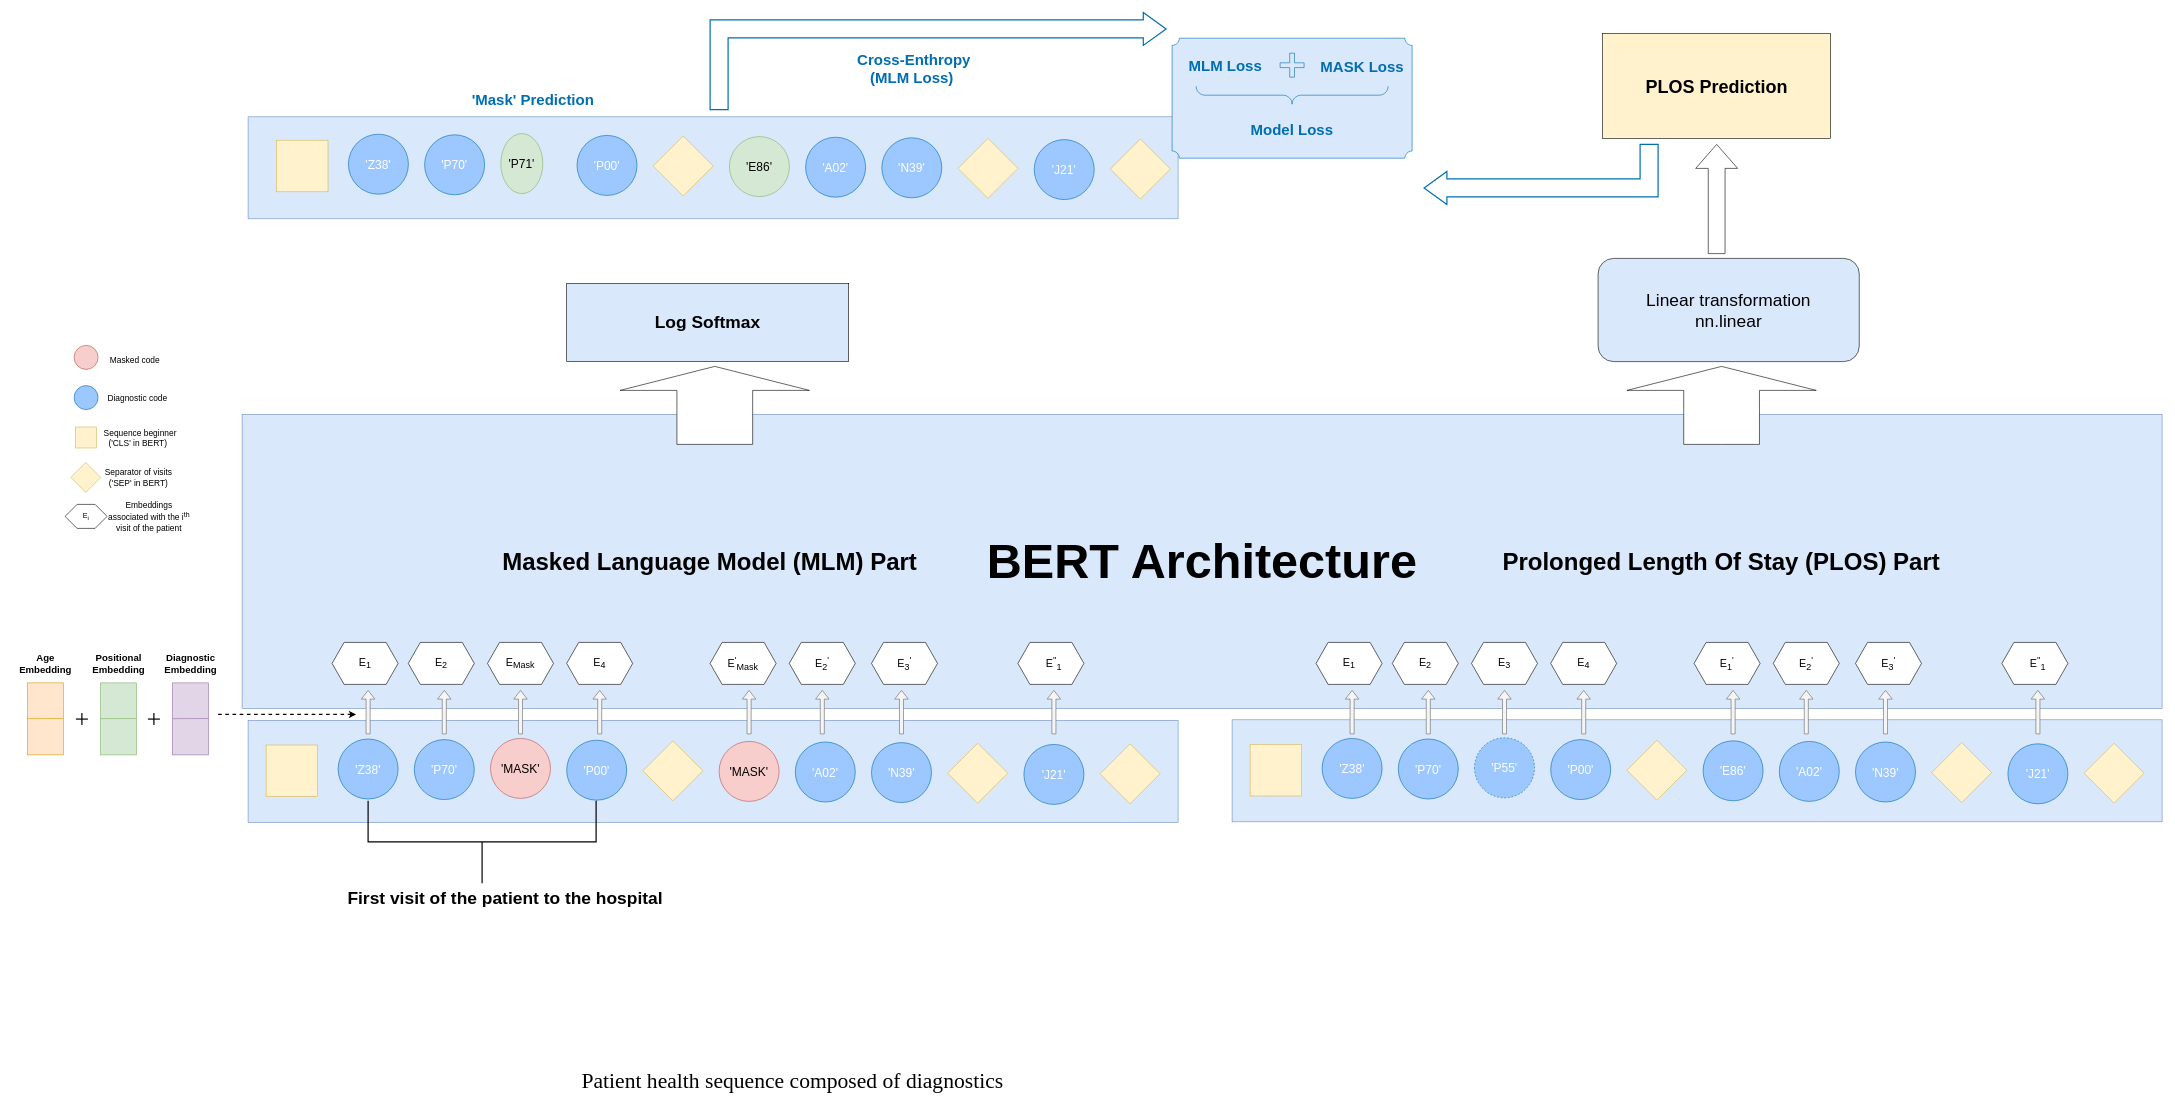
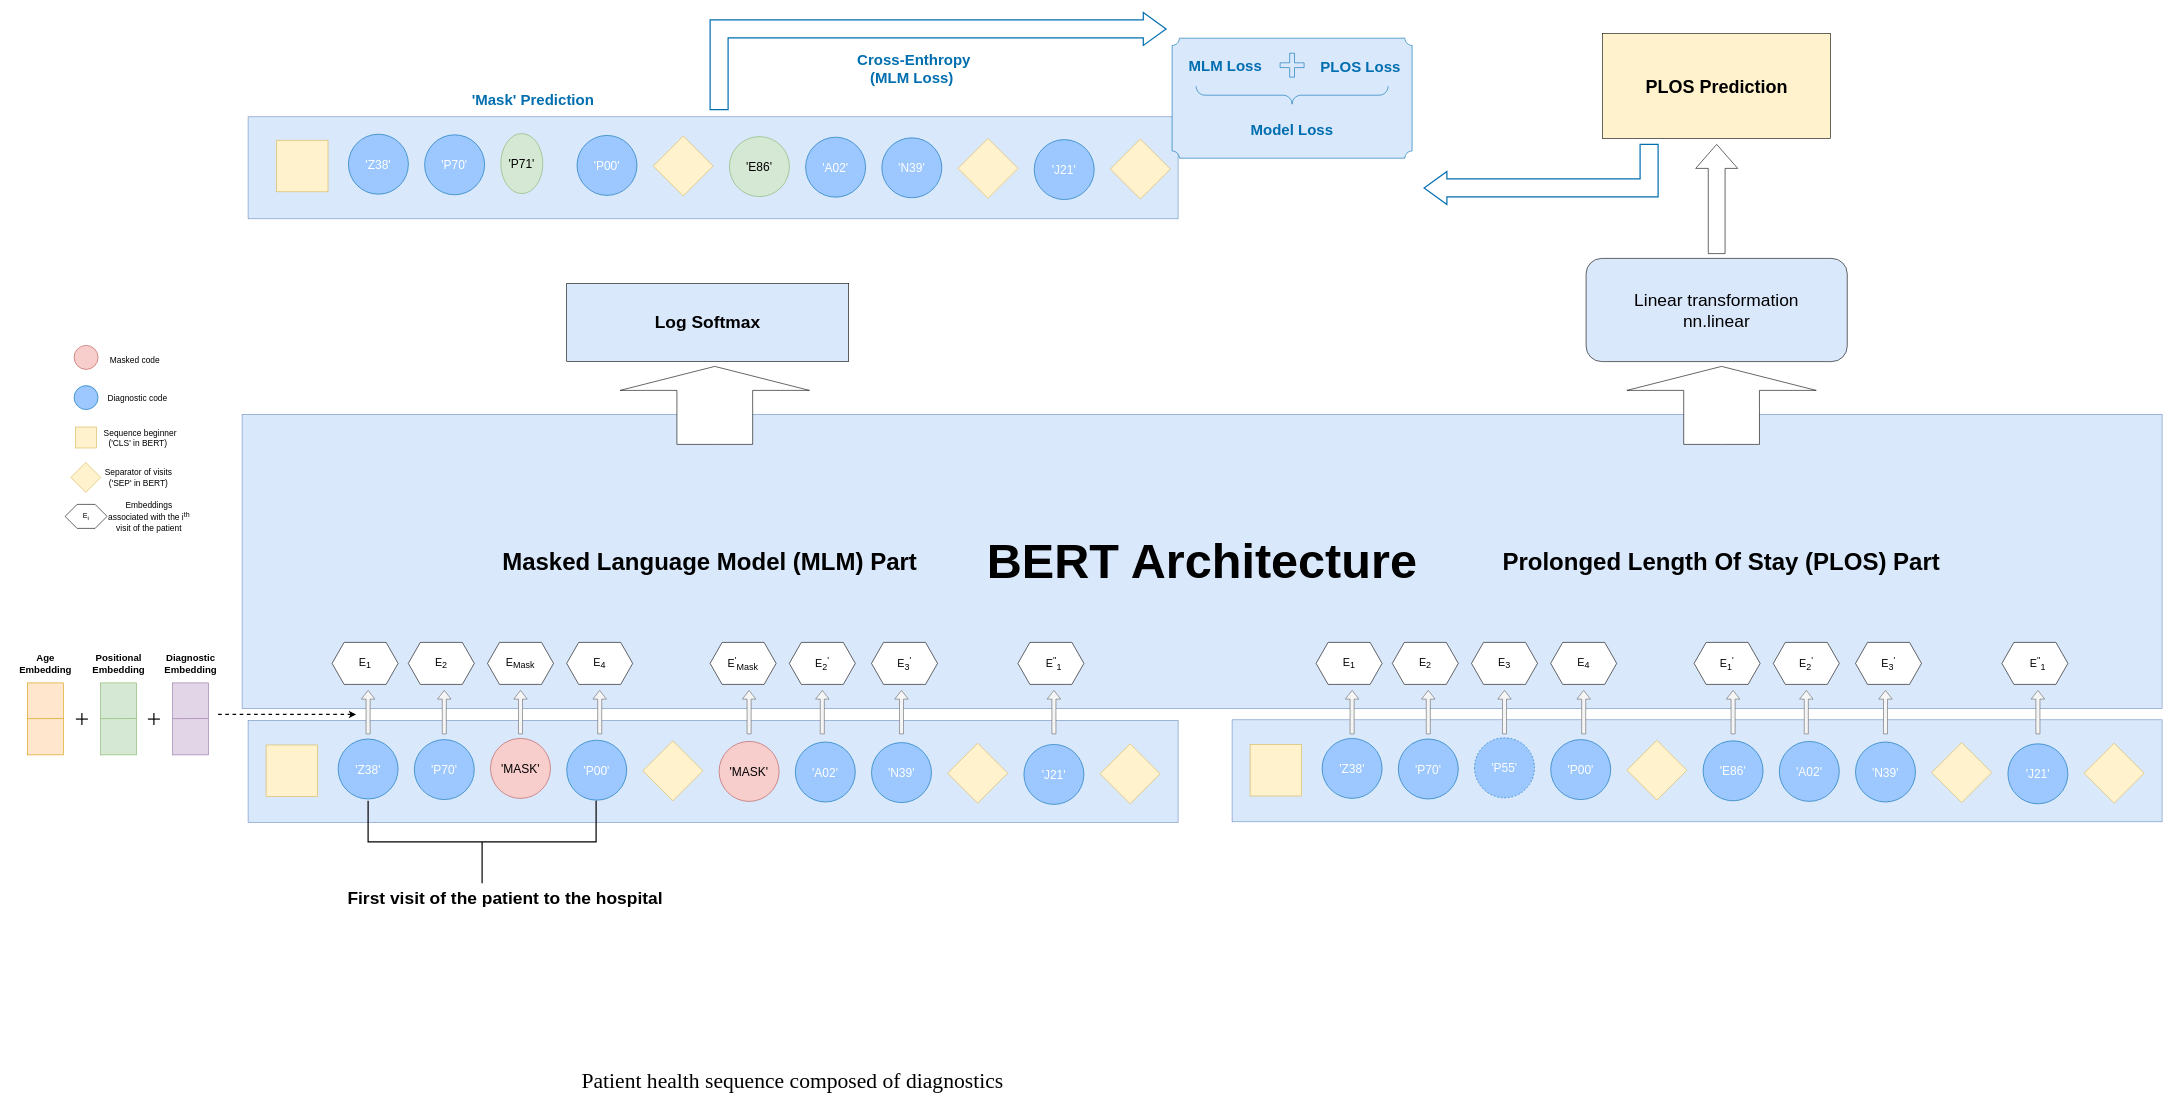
node "MASK Loss": label "MASK Loss" -> "PLOS Loss"
node "Linear transformation nn.linear": moved (1729, 310) -> (1717, 310)
